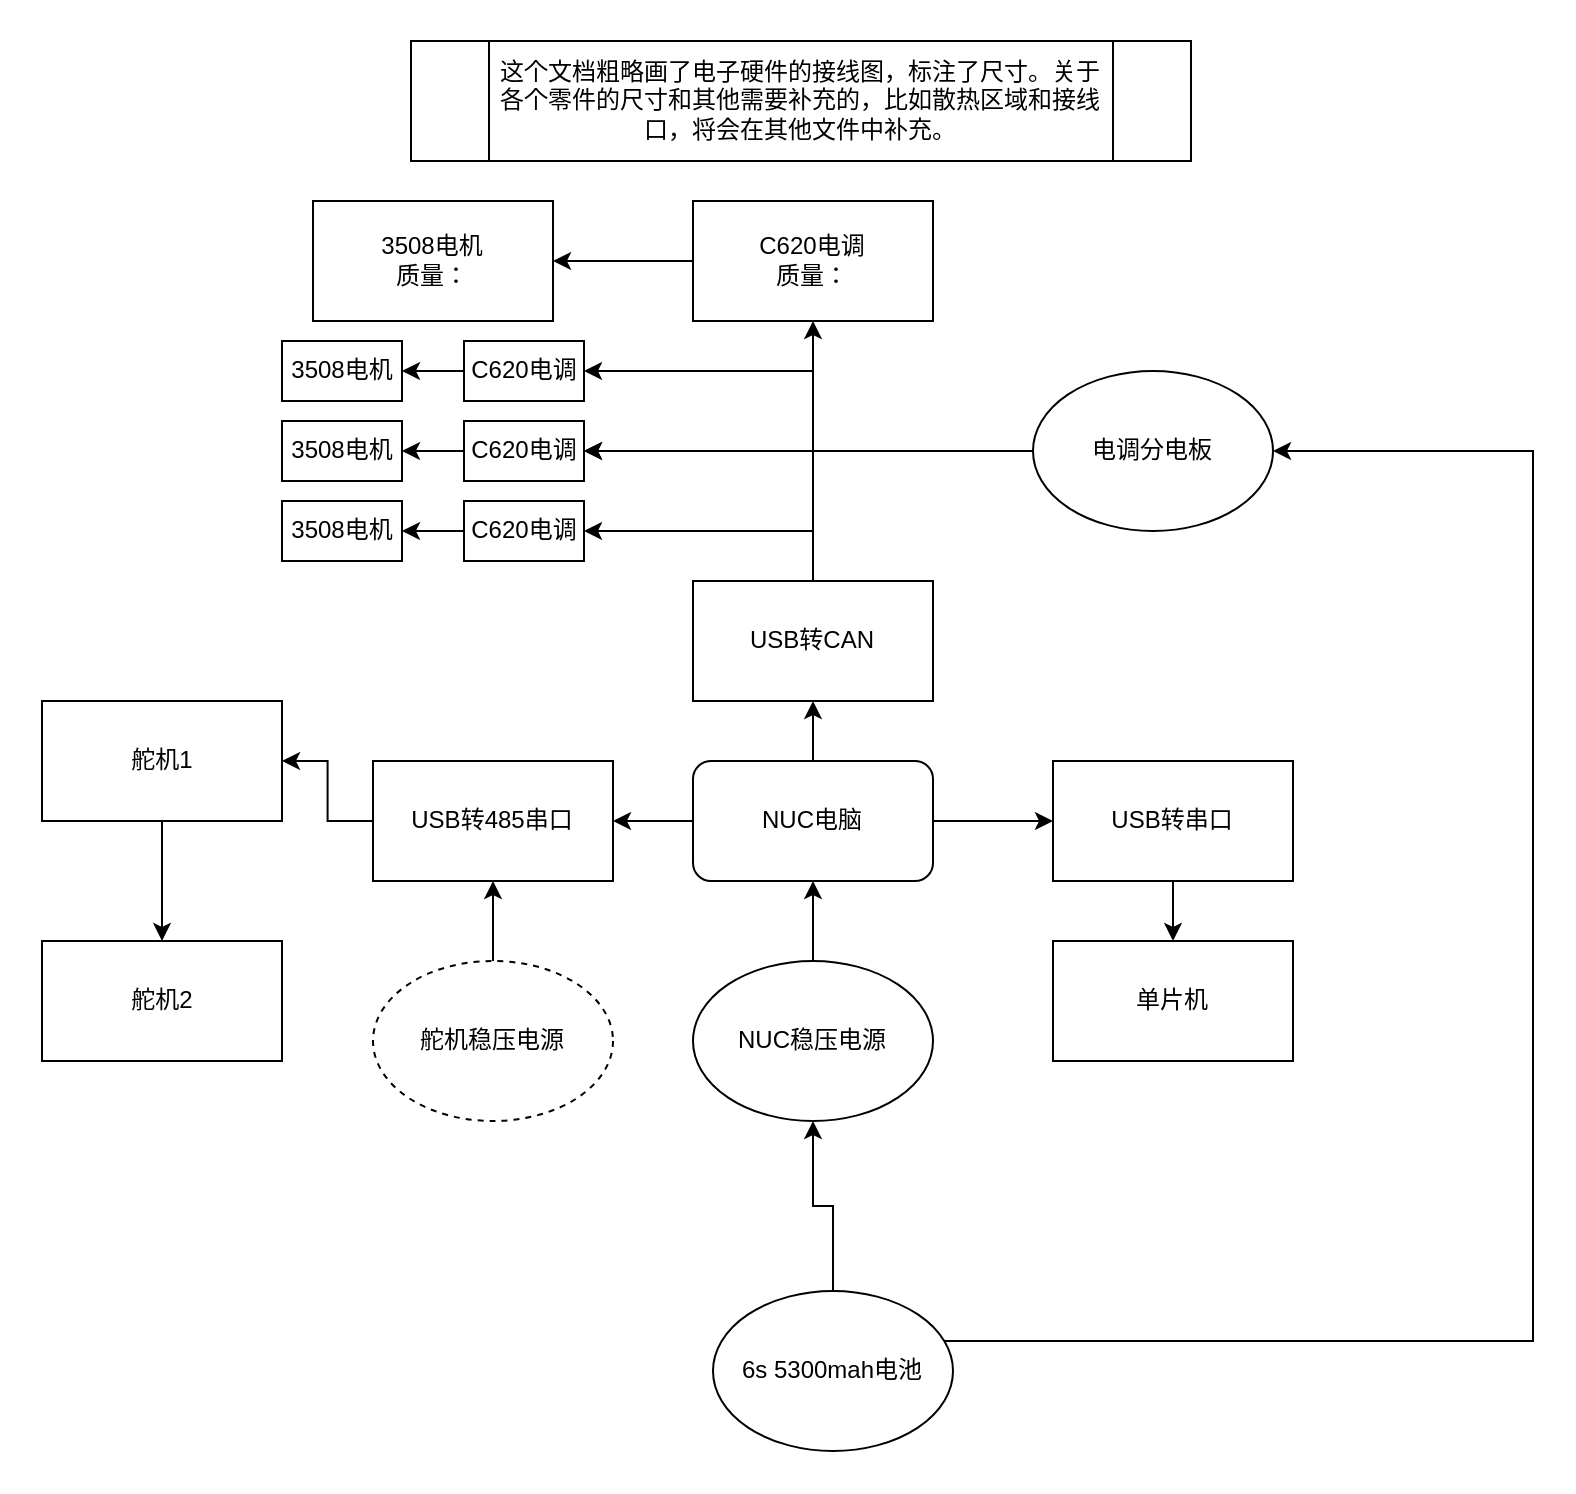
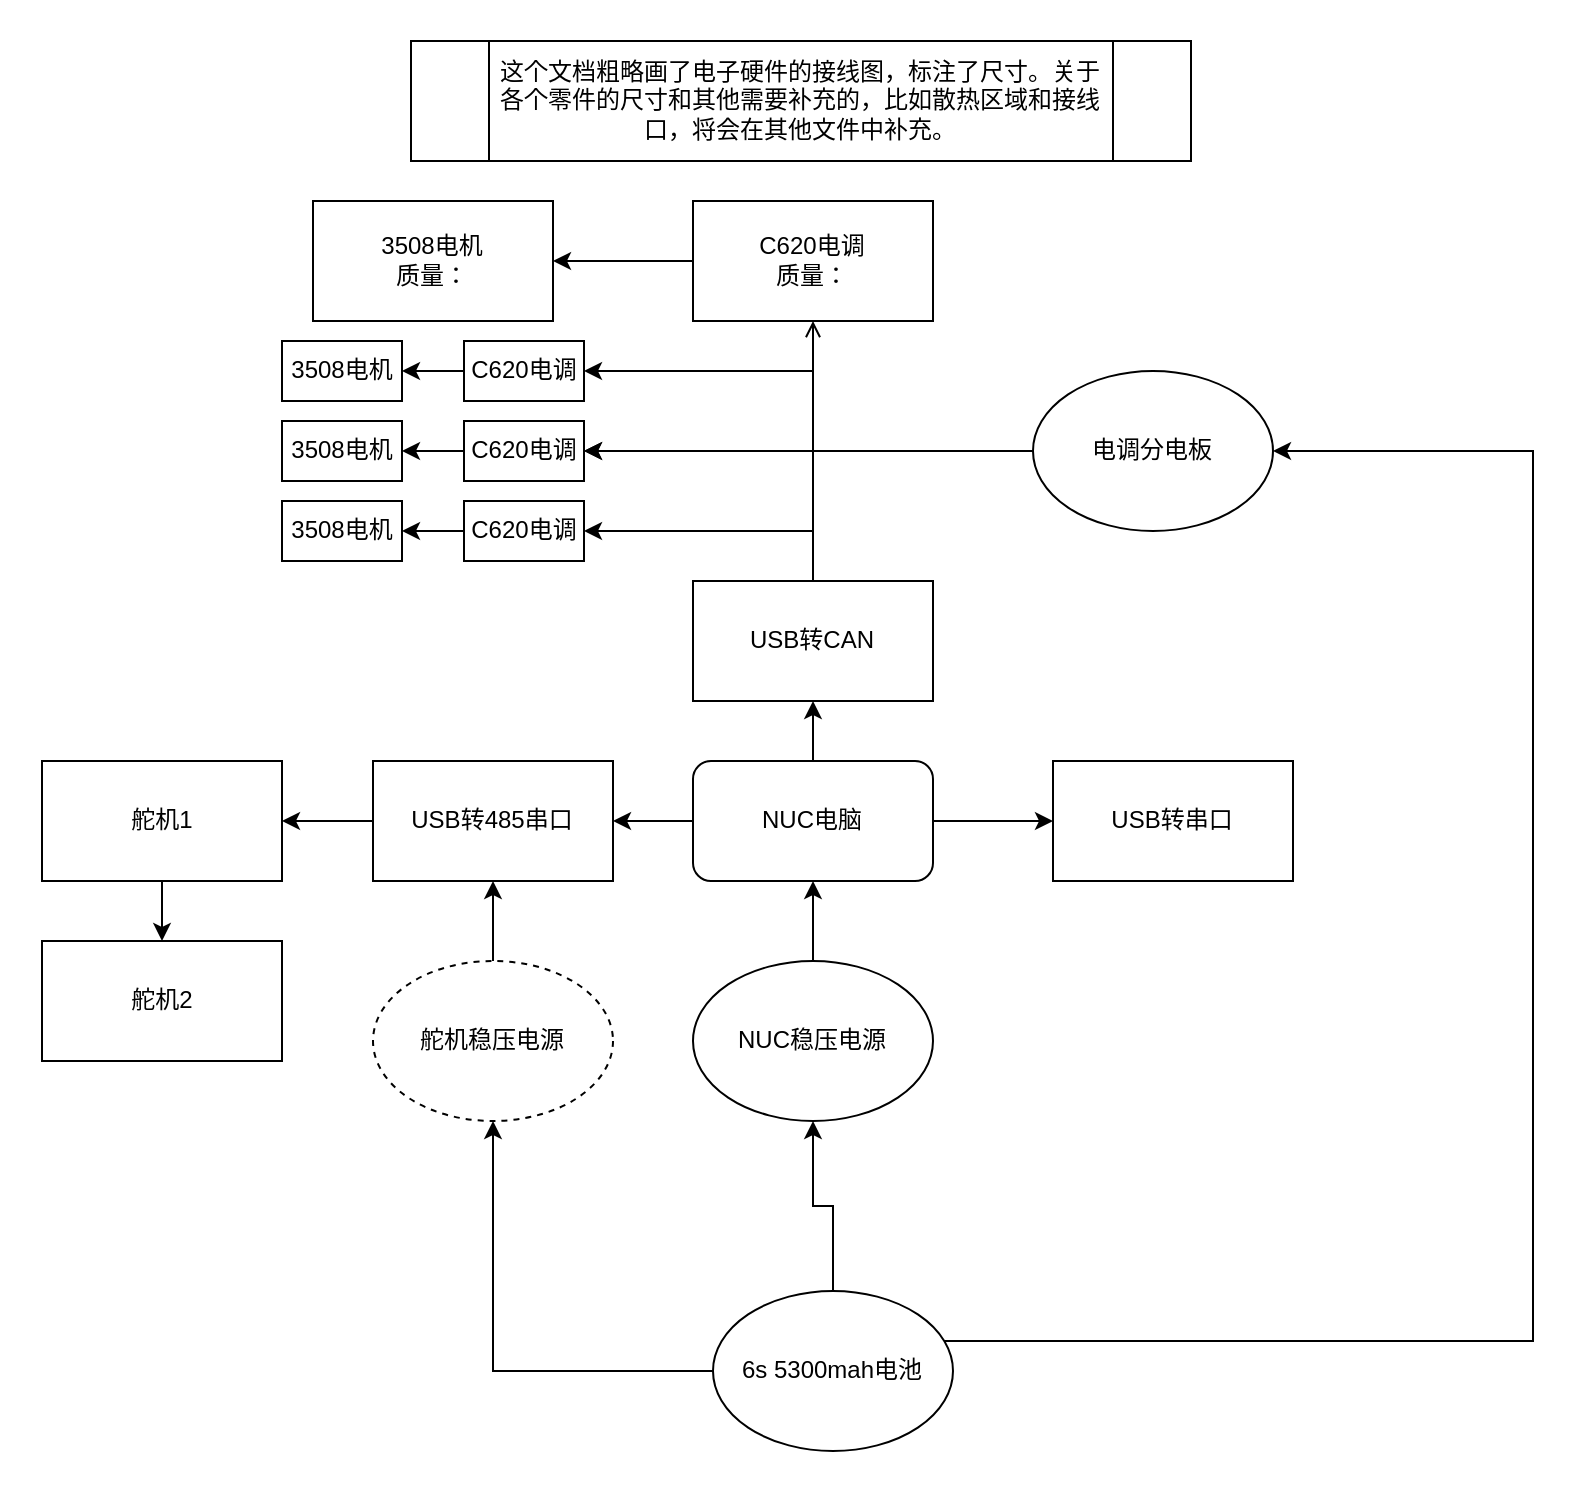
edge "USB转CAN" -> "C620电调 质量：": arrowhead classic -> open
node "舵机1": moved (162, 761) -> (162, 821)
edge "USB转串口" -> "单片机": removed
node "单片机": removed
edge "6s 5300mah电池" -> "舵机稳压电源": added
